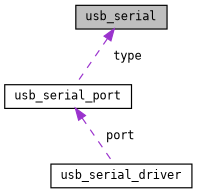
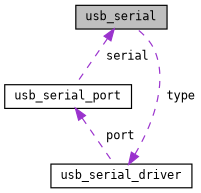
edge "usb_serial_port" -> "usb_serial": label " type" -> " serial"
edge "usb_serial" -> "usb_serial_driver": added, label "type"
